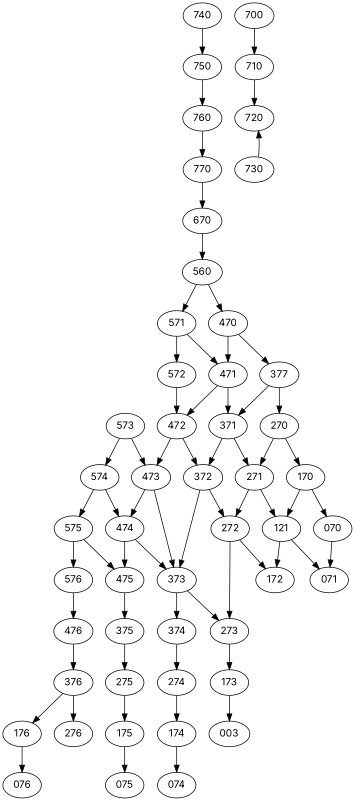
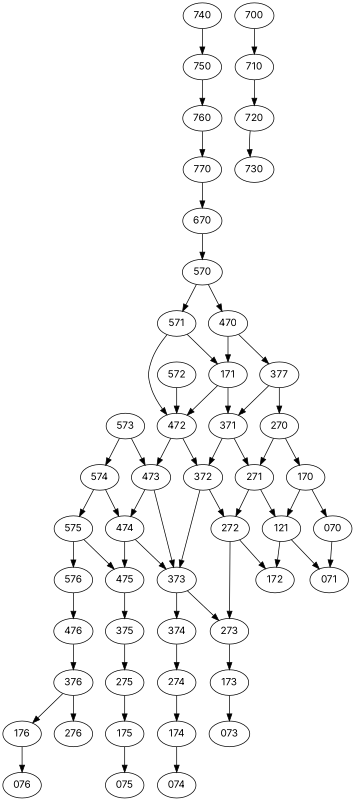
edge "730" -> "720": reversed
node "560": label "560" -> "570"
edge "571" -> "572": now "571" -> "472"
node "471": label "471" -> "171"
node "003": label "003" -> "073"
